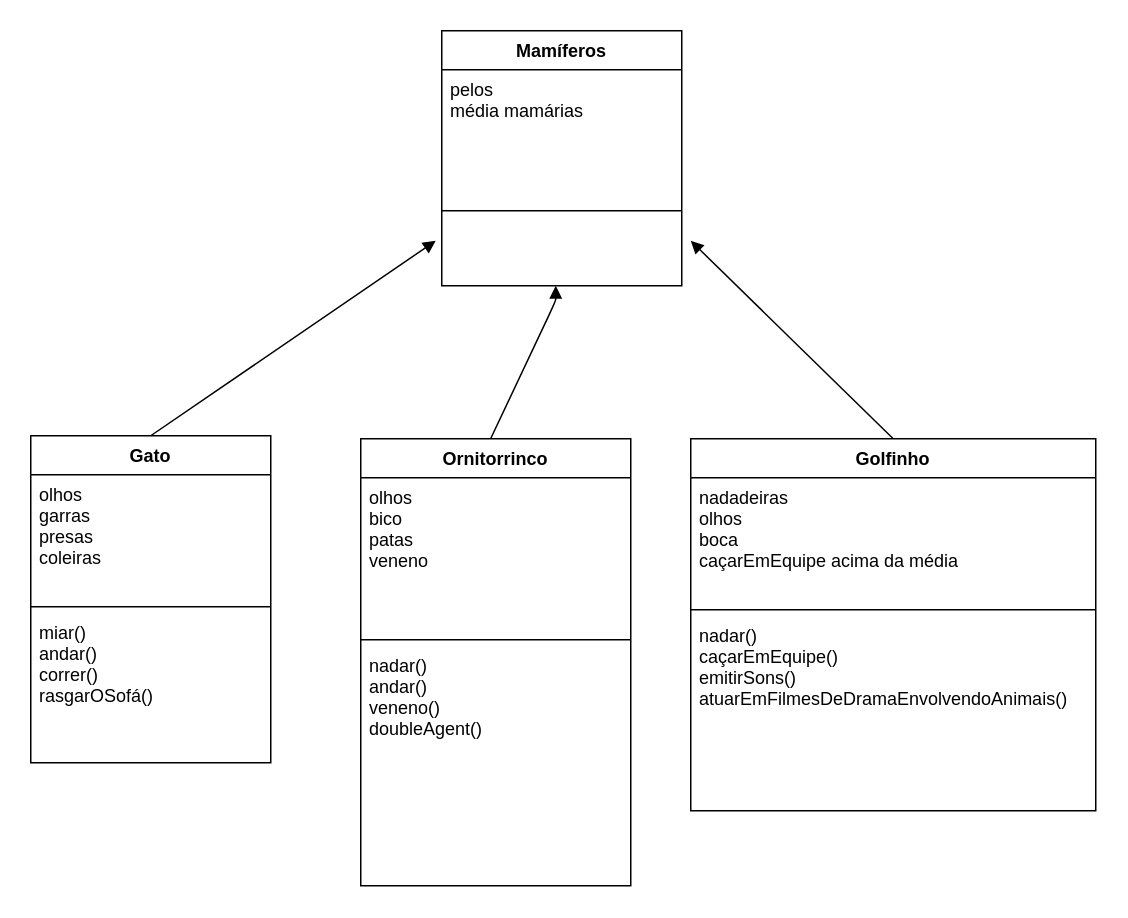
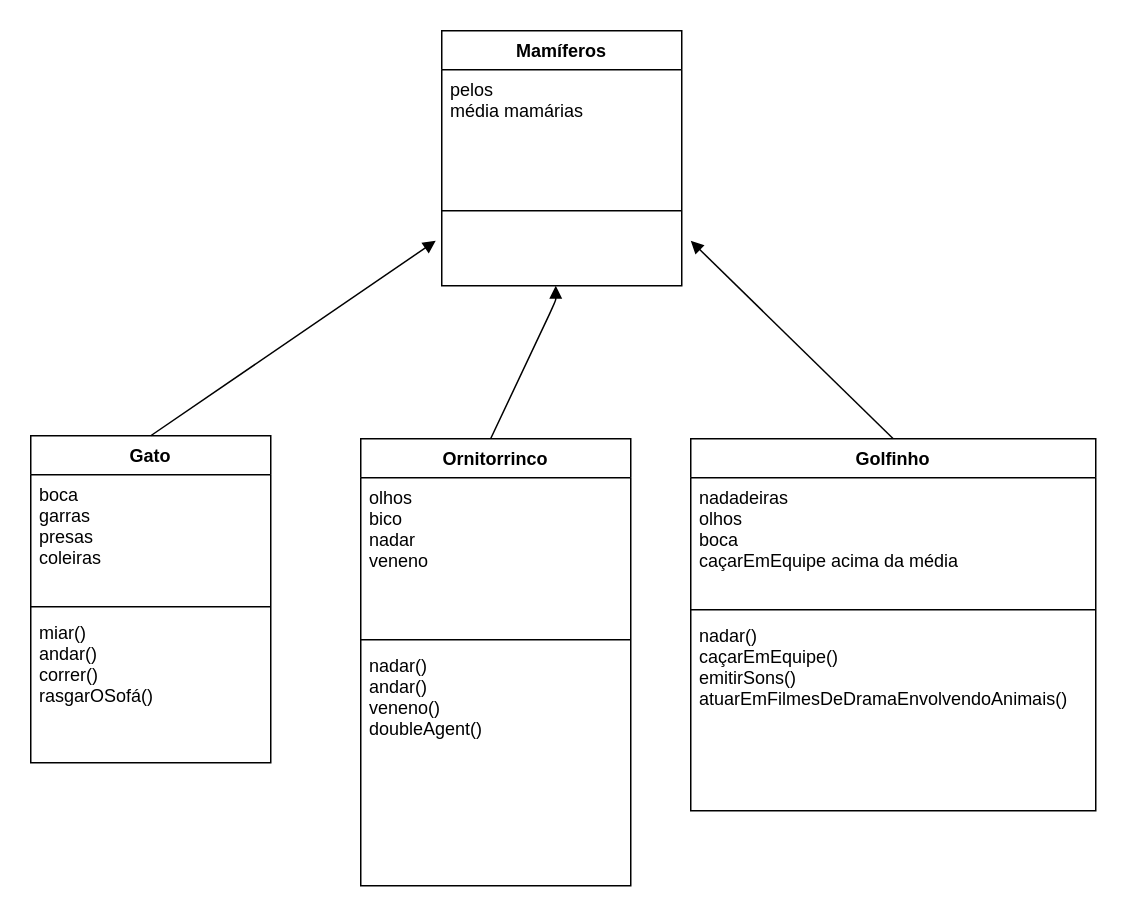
node "olhos garras presas coleiras": label "olhos garras presas coleiras" -> "boca garras presas coleiras"
node "olhos bico patas veneno": label "olhos bico patas veneno" -> "olhos bico nadar veneno"
